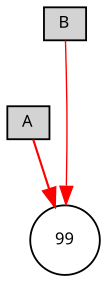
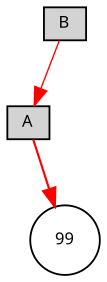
edge "B" -> "99": now "B" -> "A"
